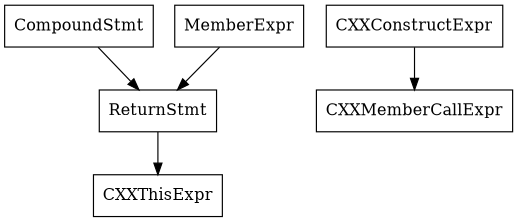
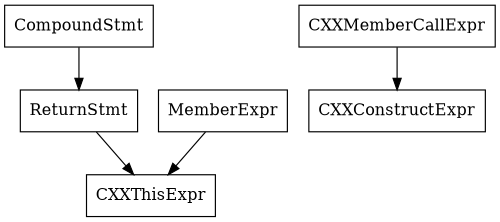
edge "CXXConstructExpr" -> "CXXMemberCallExpr": reversed
edge "MemberExpr" -> "ReturnStmt": now "MemberExpr" -> "CXXThisExpr"
